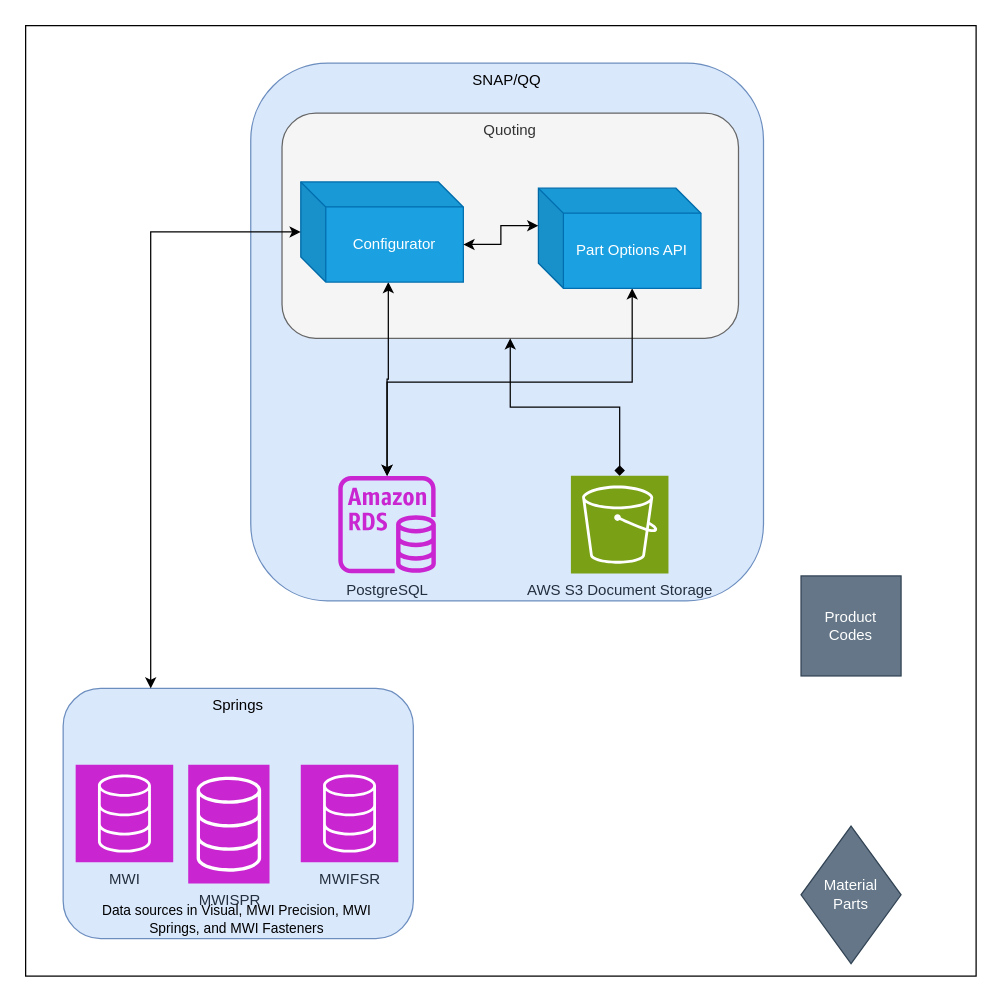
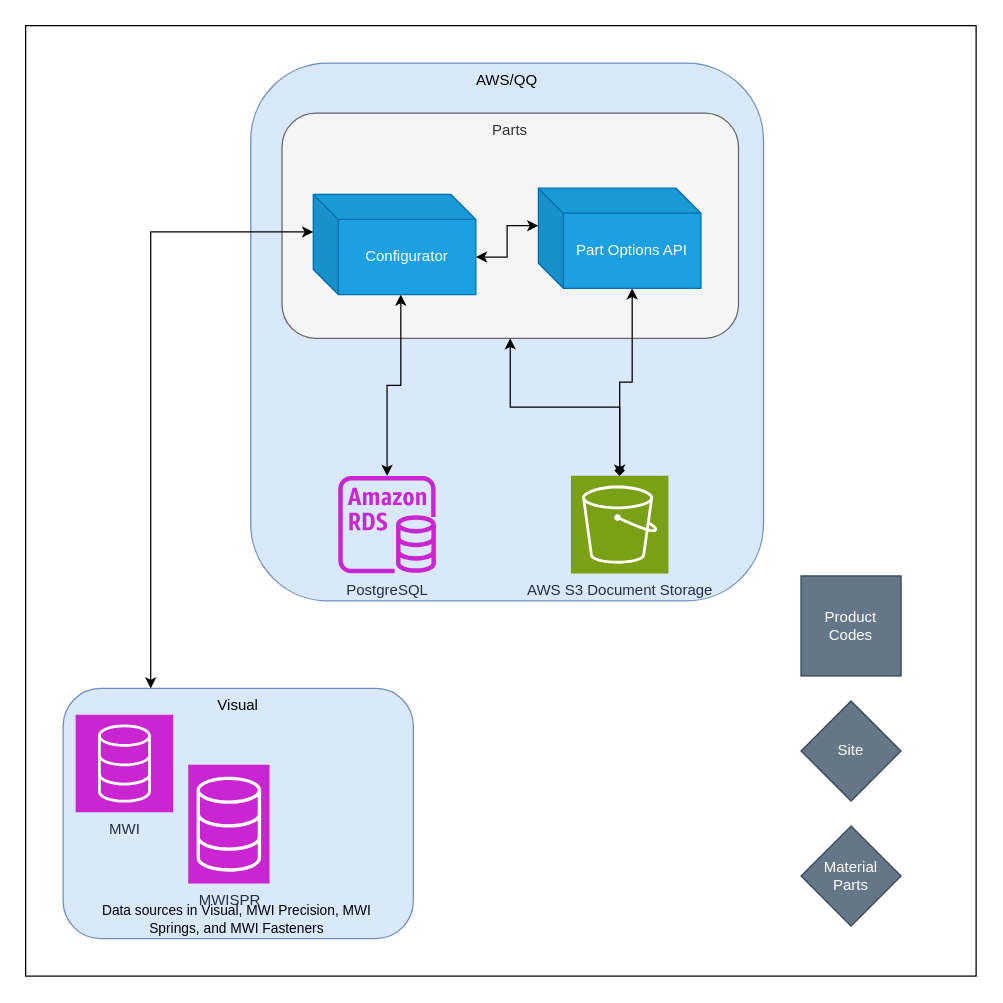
node "SNAP/QQ": label "SNAP/QQ" -> "AWS/QQ"
node "Quoting": label "Quoting" -> "Parts"
node "Configurator": moved (382, 232) -> (394, 244)
edge "Part Options API" -- "PostgreSQL": now "Part Options API" -- "AWS S3 Document Storage"
node "Springs": label "Springs" -> "Visual"
node "Site": added
node "MWI": moved (124, 813) -> (124, 763)
node "MWIFSR": removed
node "Material Parts": size 100x138 -> 100x100
